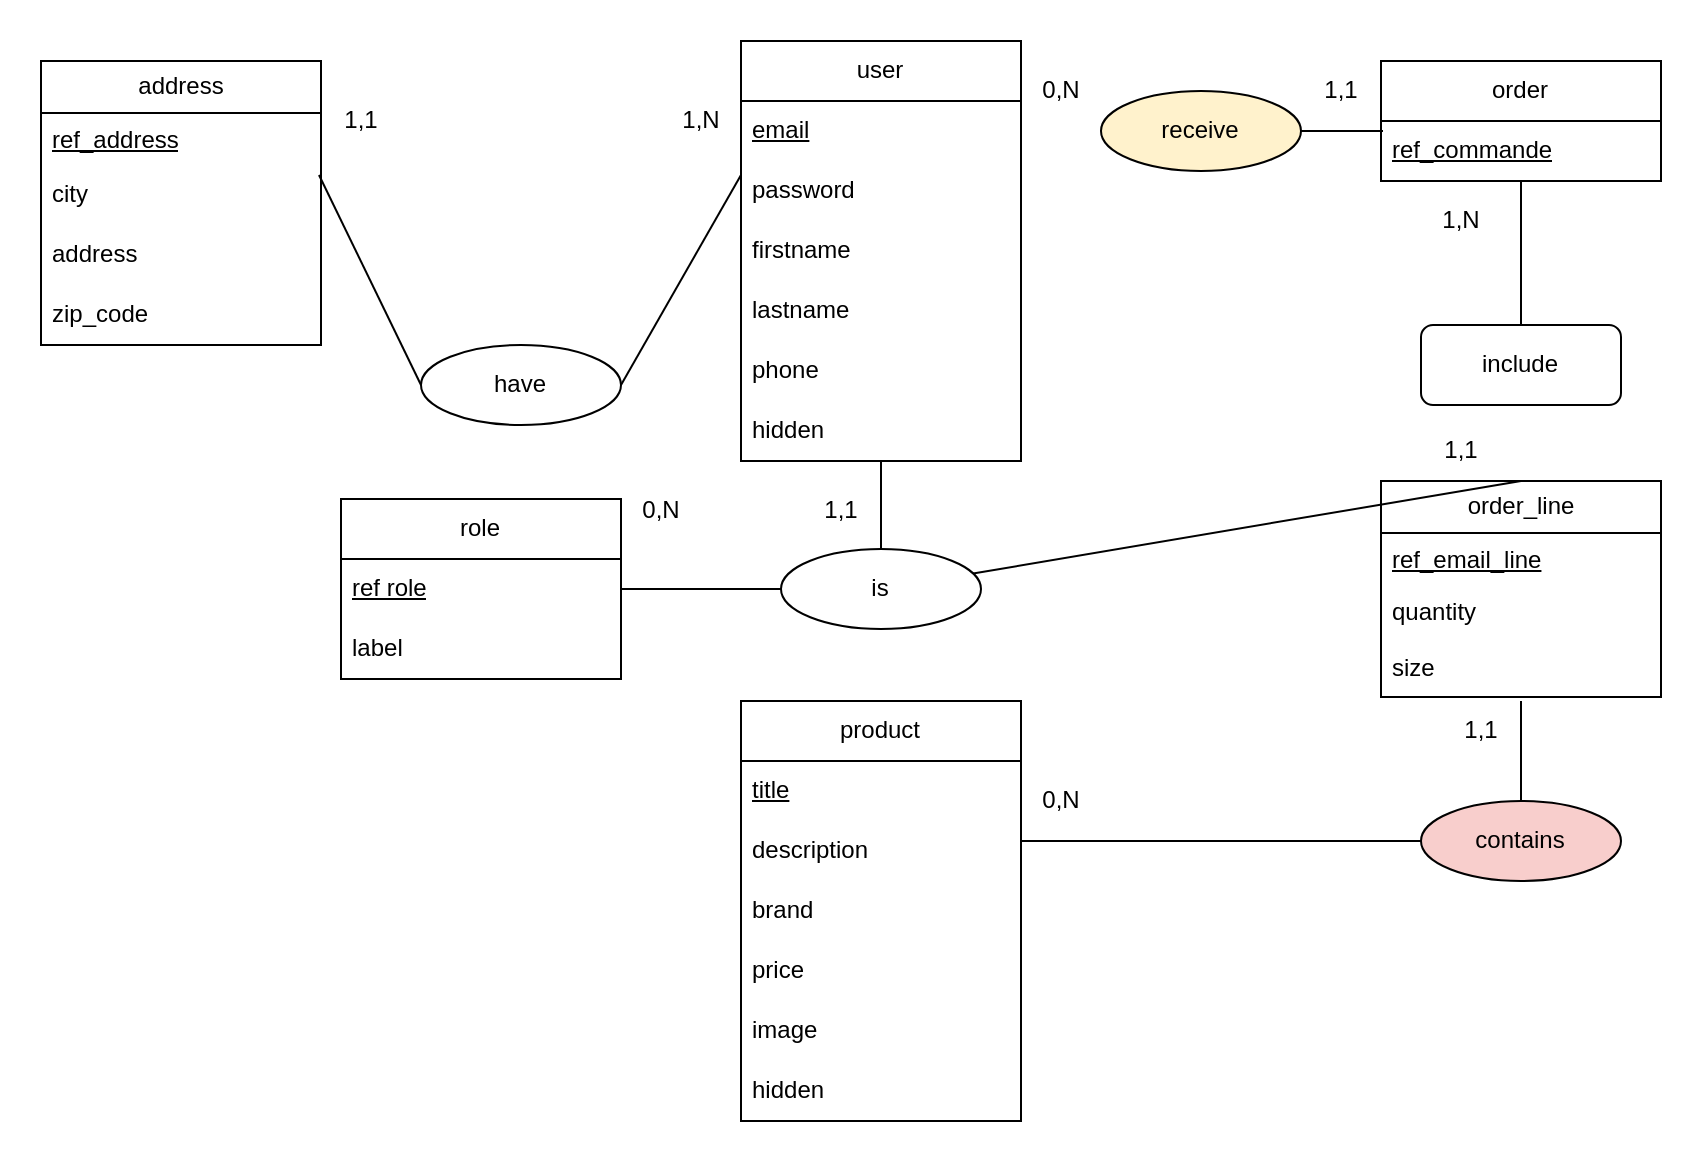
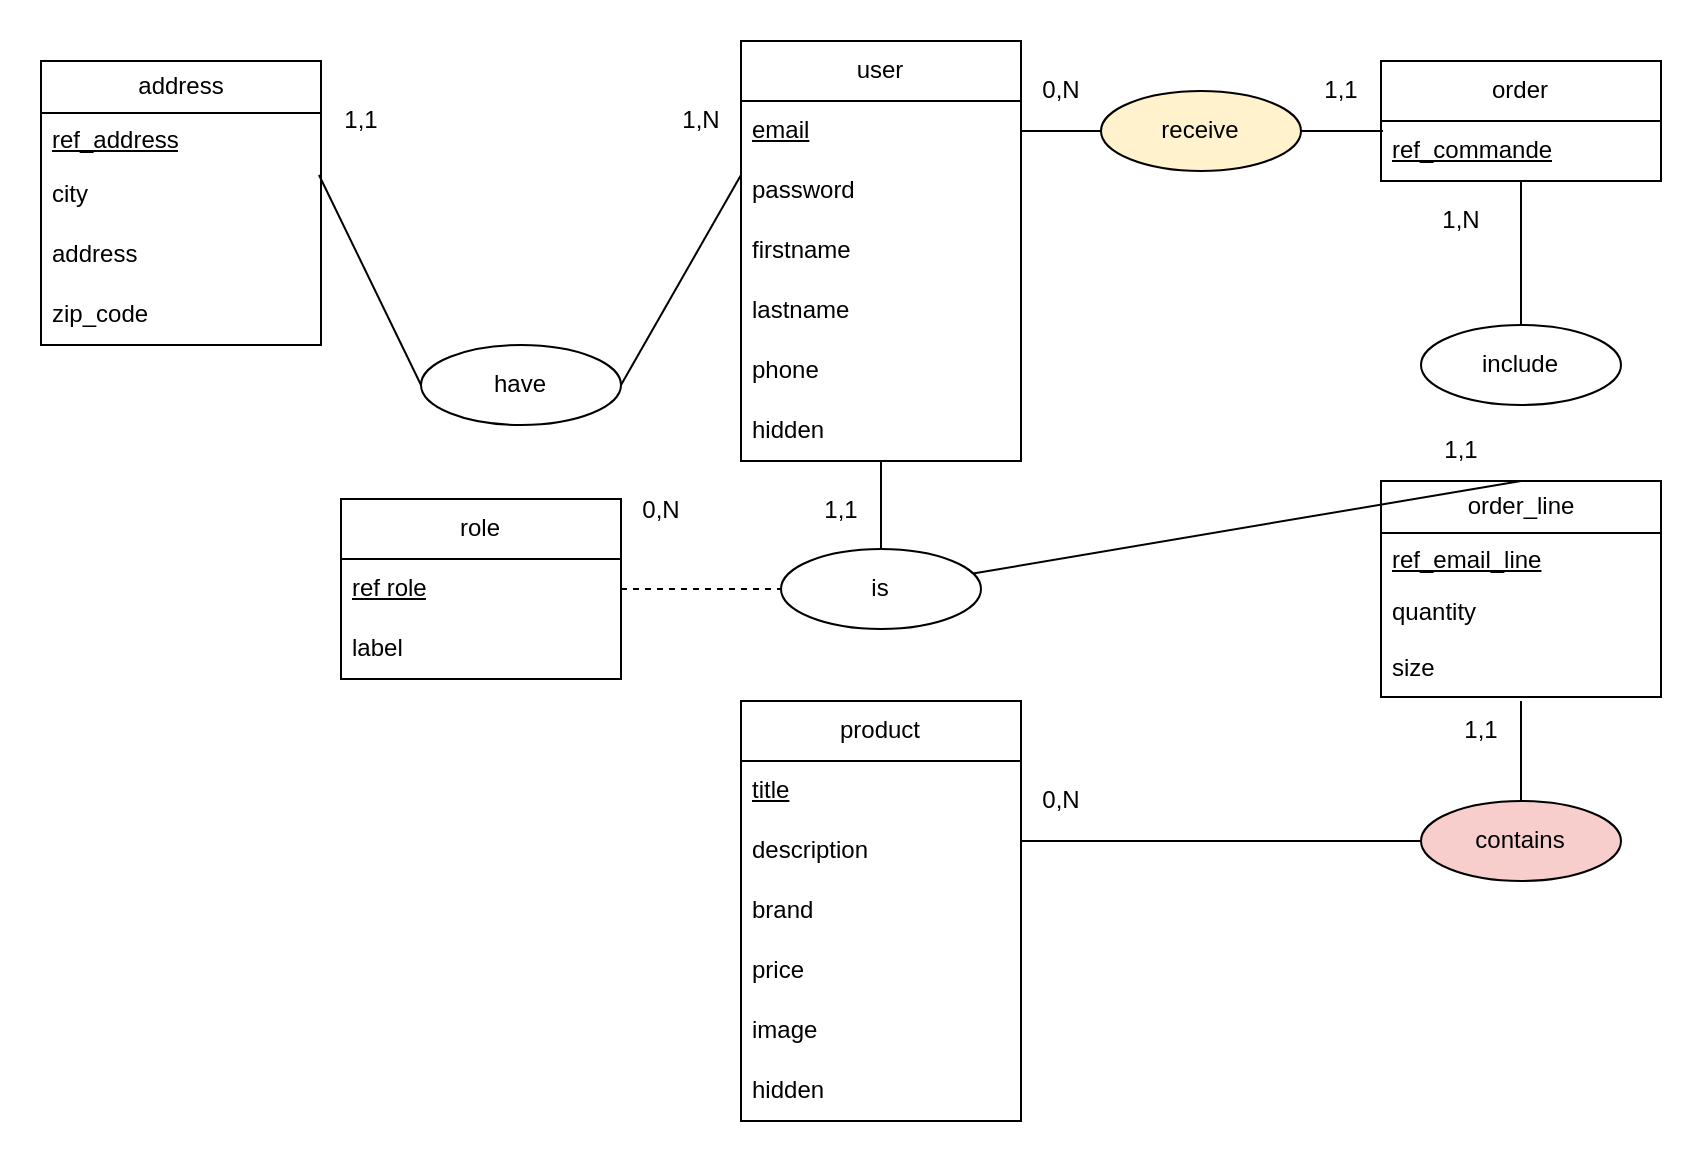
edge "email" -- "receive": added
node "include": shape rounded rectangle -> ellipse
edge "ref role" -- "is": style solid -> dashed
